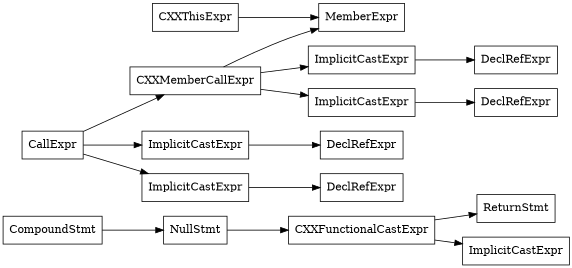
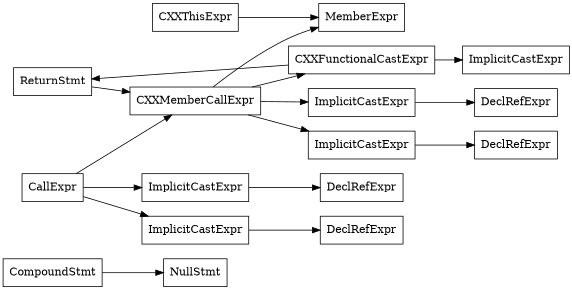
edge "ReturnStmt" -> "CXXMemberCallExpr": added
edge "NullStmt" -> "CXXFunctionalCastExpr": now "CXXMemberCallExpr" -> "CXXFunctionalCastExpr"
